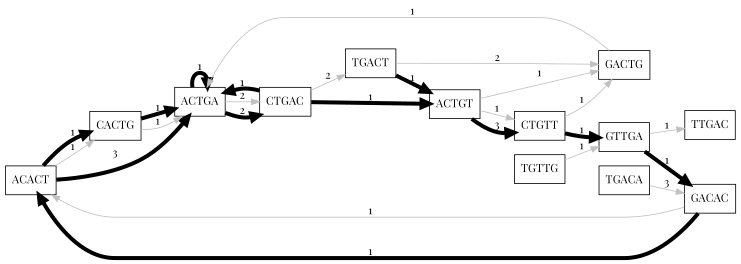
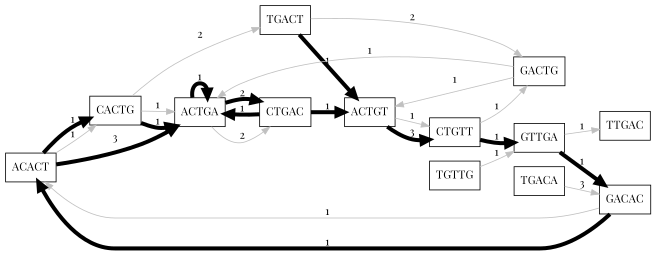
edge "CTGAC" -> "TGACT": now "CACTG" -> "TGACT"
edge "ACTGT" -> "GACTG": reversed
